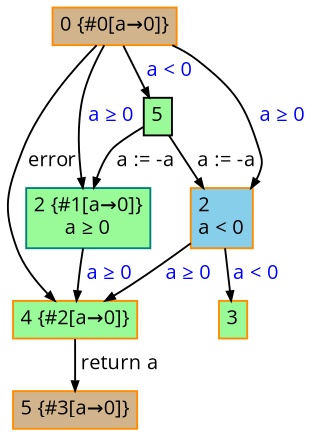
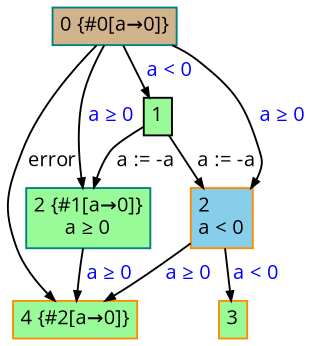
node "0 {#0[a→0]}": color darkorange -> teal
node "5": label "5" -> "1"
node "5 {#3[a→0]}": removed
